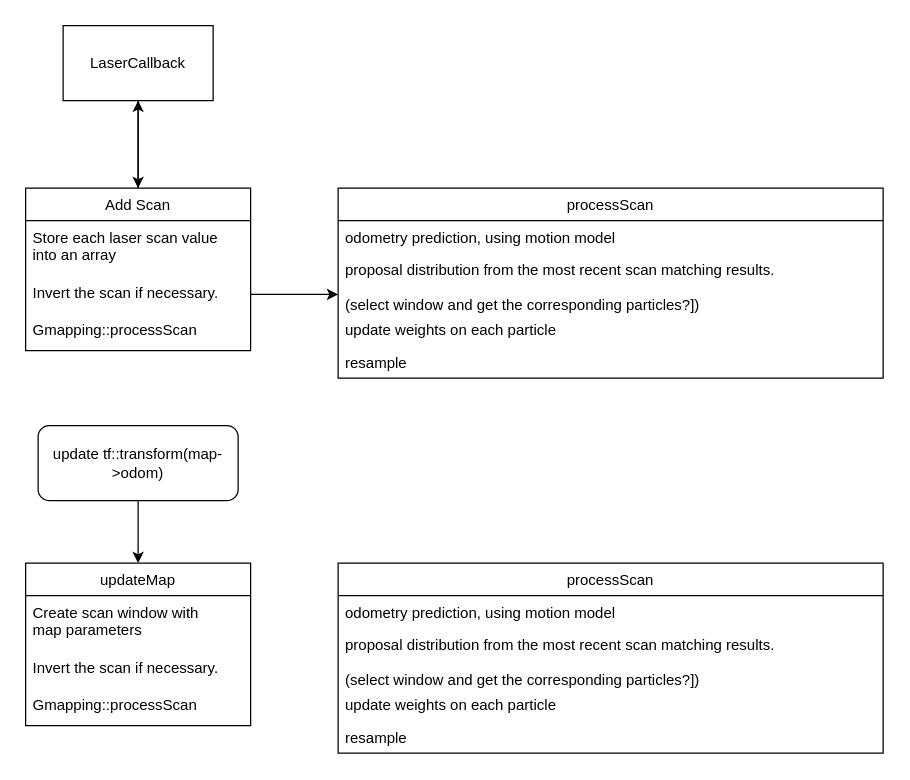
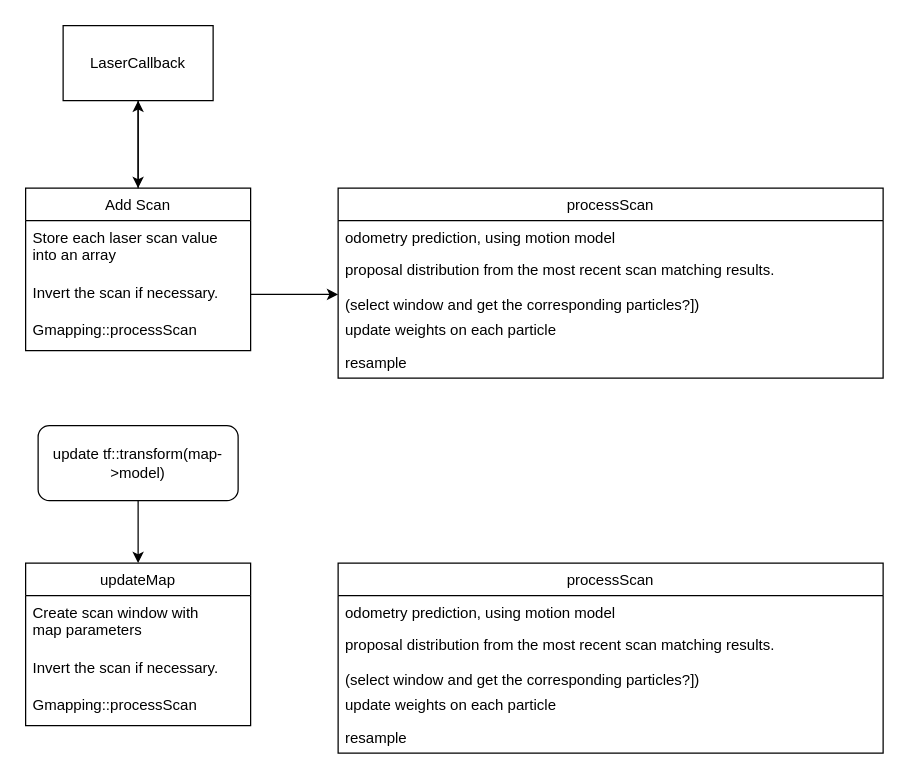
node "update tf::transform(map->odom)": label "update tf::transform(map->odom)" -> "update tf::transform(map->model)"
